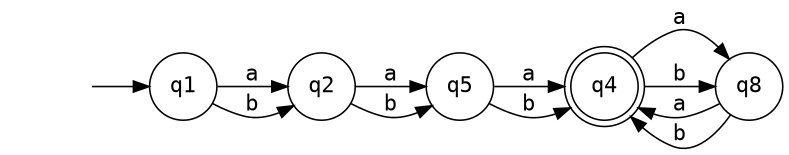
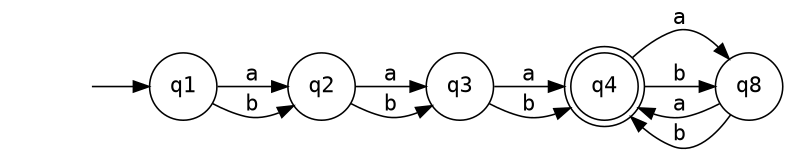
node "q5": label "q5" -> "q3"
